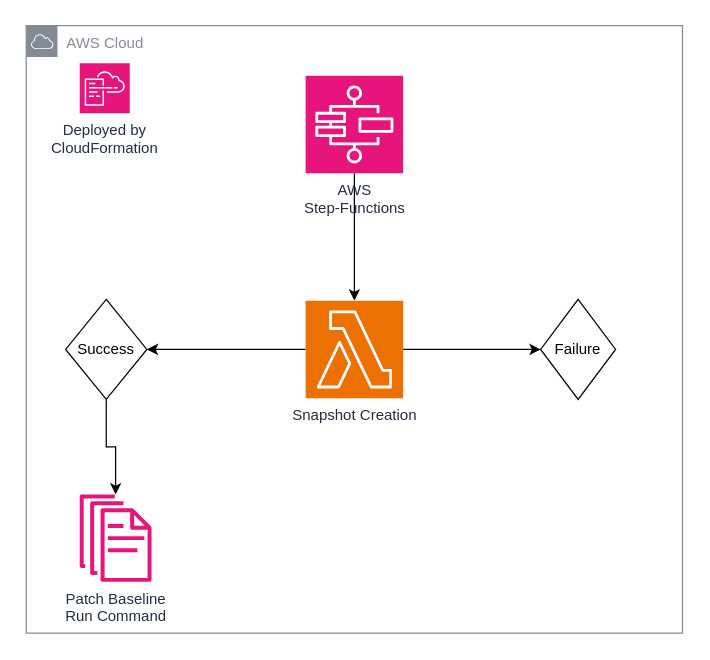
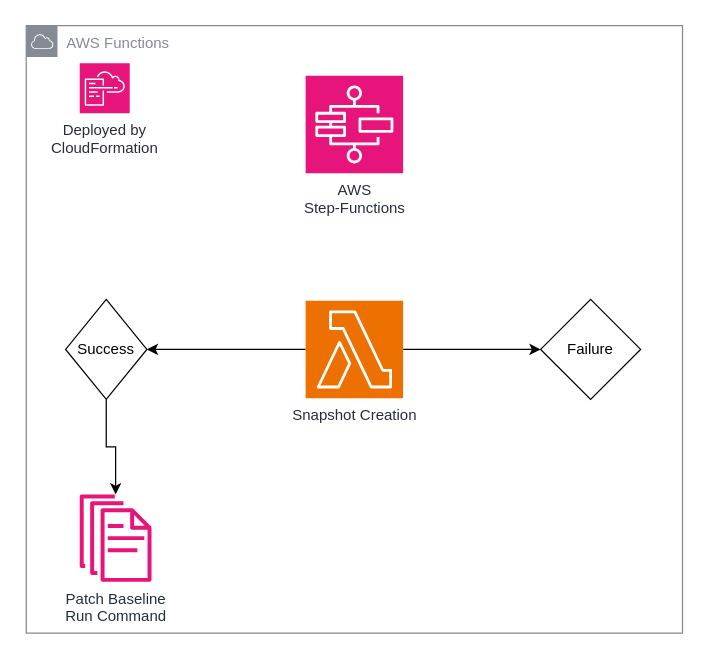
node "AWS Cloud": label "AWS Cloud" -> "AWS Functions"
edge "AWS Step-Functions" -> "Snapshot Creation": removed
node "Failure": size 75x100 -> 100x100
